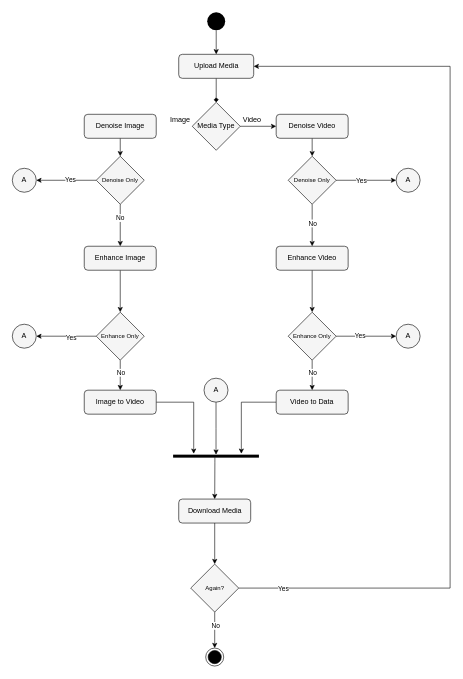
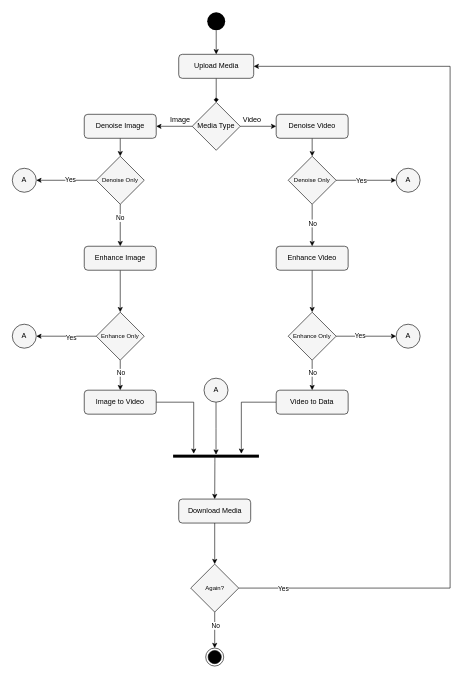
edge "Media Type" -> "Denoise Image": added
